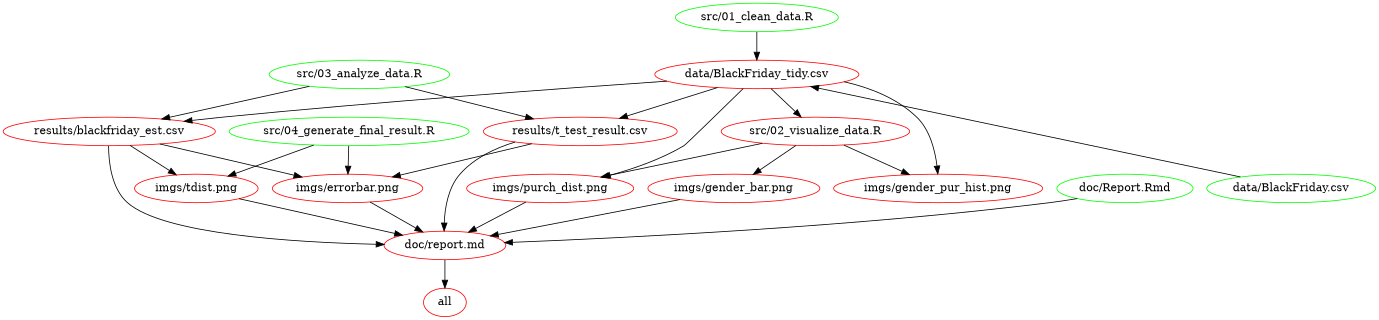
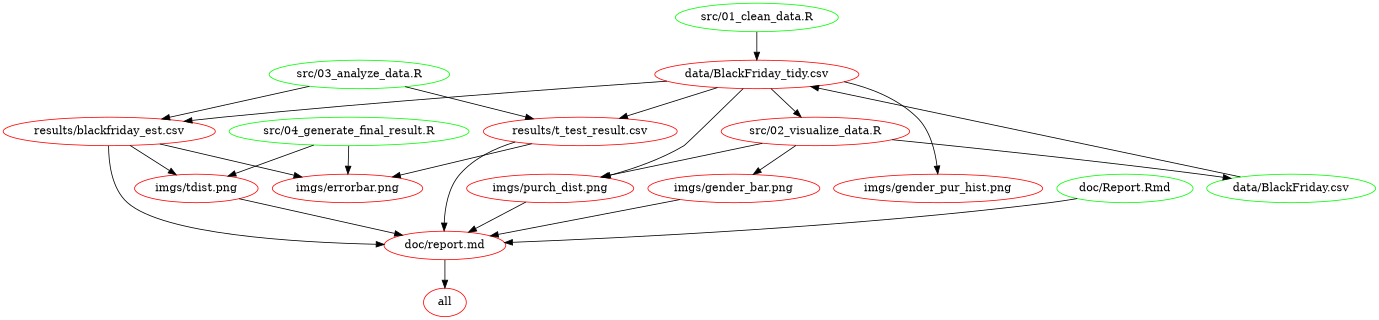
edge "src/02_visualize_data.R" -> "imgs/gender_pur_hist.png": now "src/02_visualize_data.R" -> "data/BlackFriday.csv"
edge "imgs/errorbar.png" -> "doc/report.md": removed
